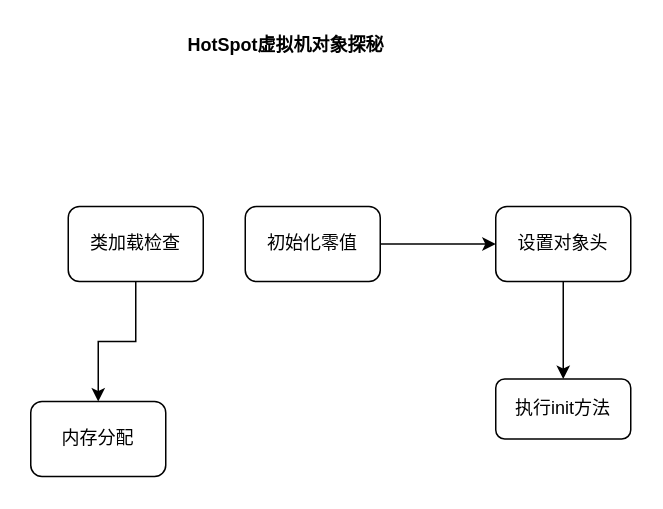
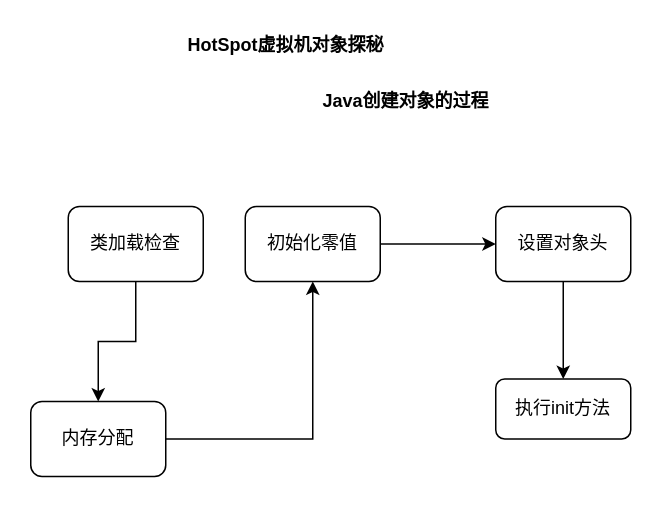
node "Java创建对象的过程": added
edge "内存分配" -> "初始化零值": added
